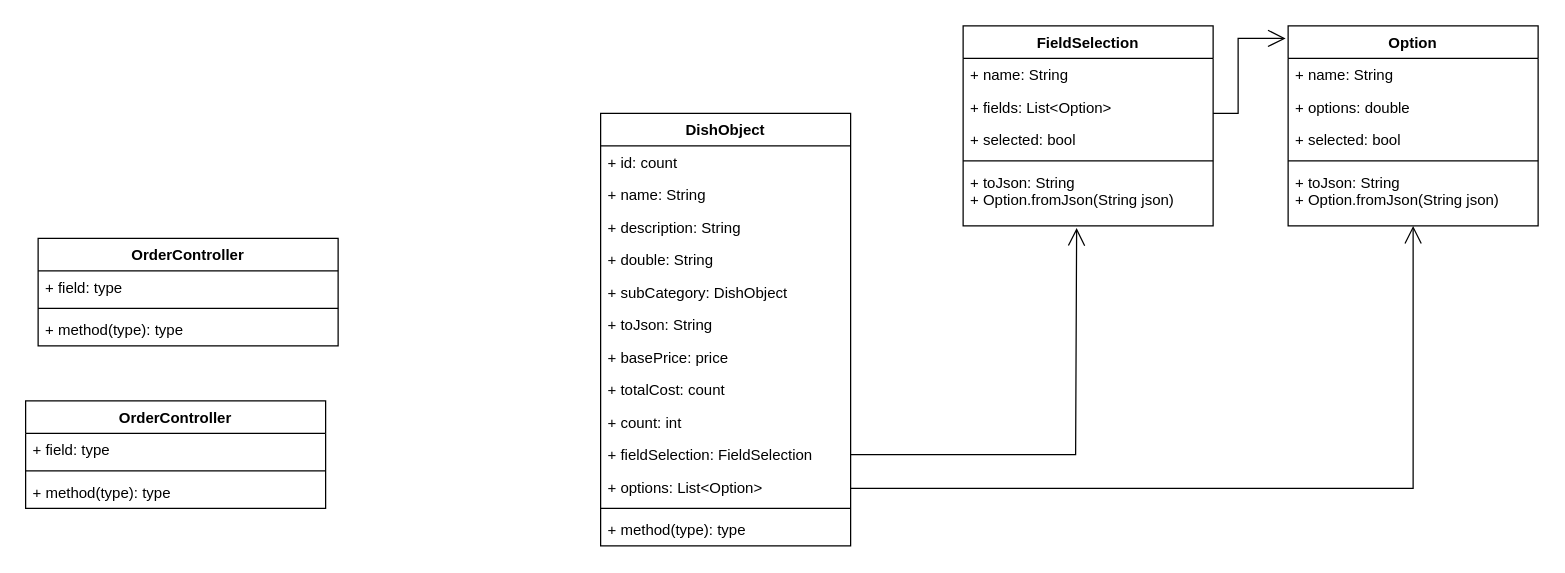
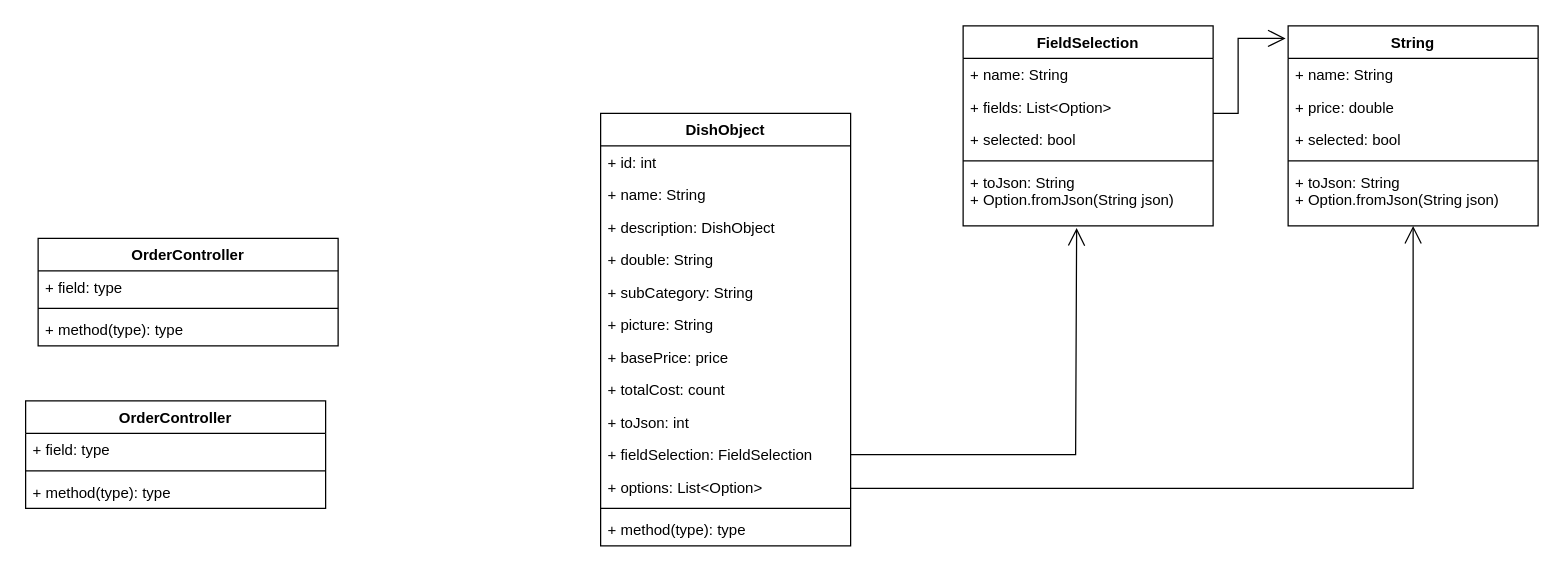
node "Option": label "Option" -> "String"
node "+ options: double": label "+ options: double" -> "+ price: double"
node "+ id: count": label "+ id: count" -> "+ id: int"
node "+ description: String": label "+ description: String" -> "+ description: DishObject"
node "+ subCategory: DishObject": label "+ subCategory: DishObject" -> "+ subCategory: String"
node "+ toJson: String": label "+ toJson: String" -> "+ picture: String"
node "+ count: int": label "+ count: int" -> "+ toJson: int"
